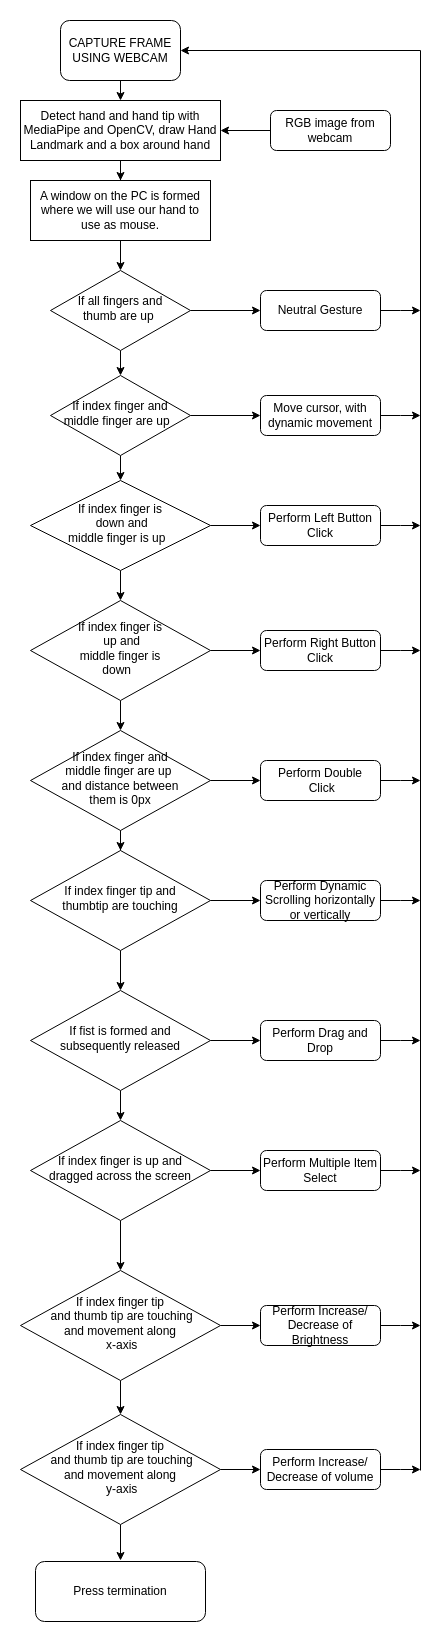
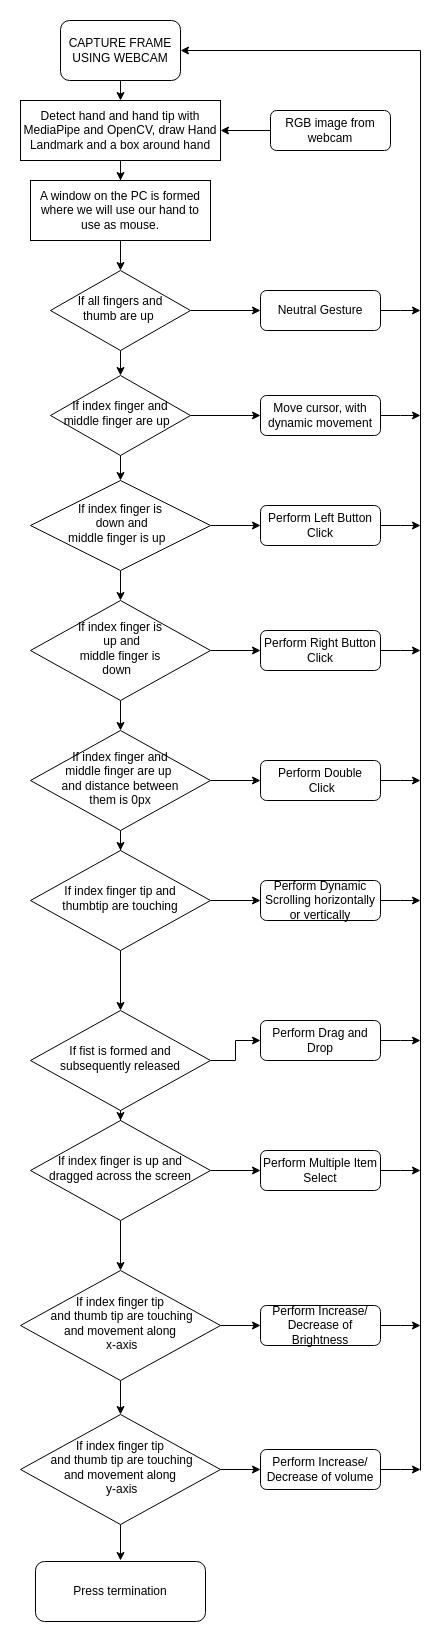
node "If fist is formed and subsequently released": moved (121, 1041) -> (121, 1061)
